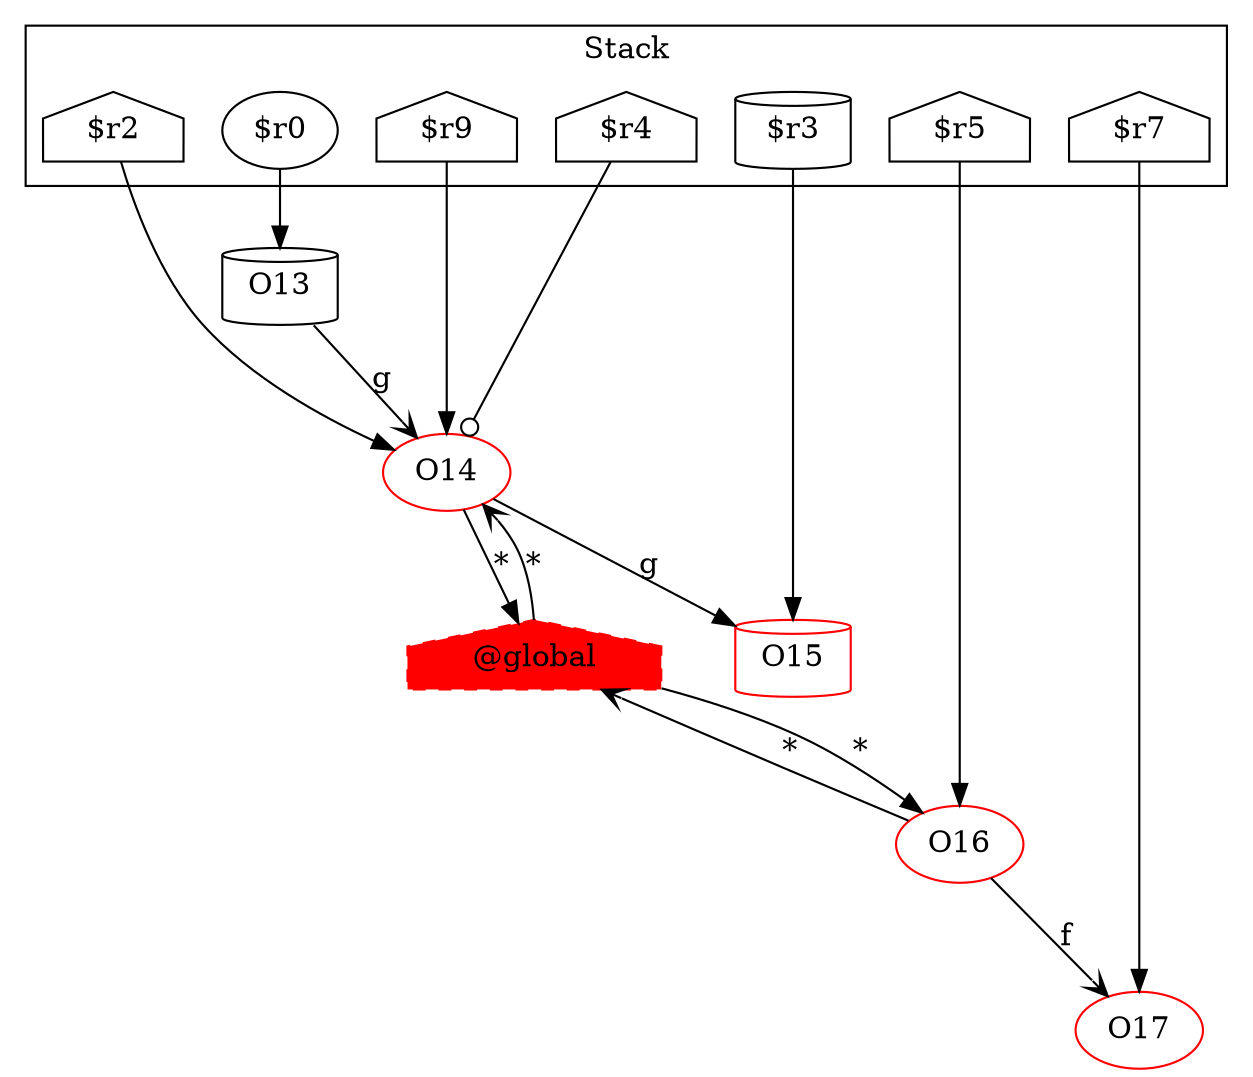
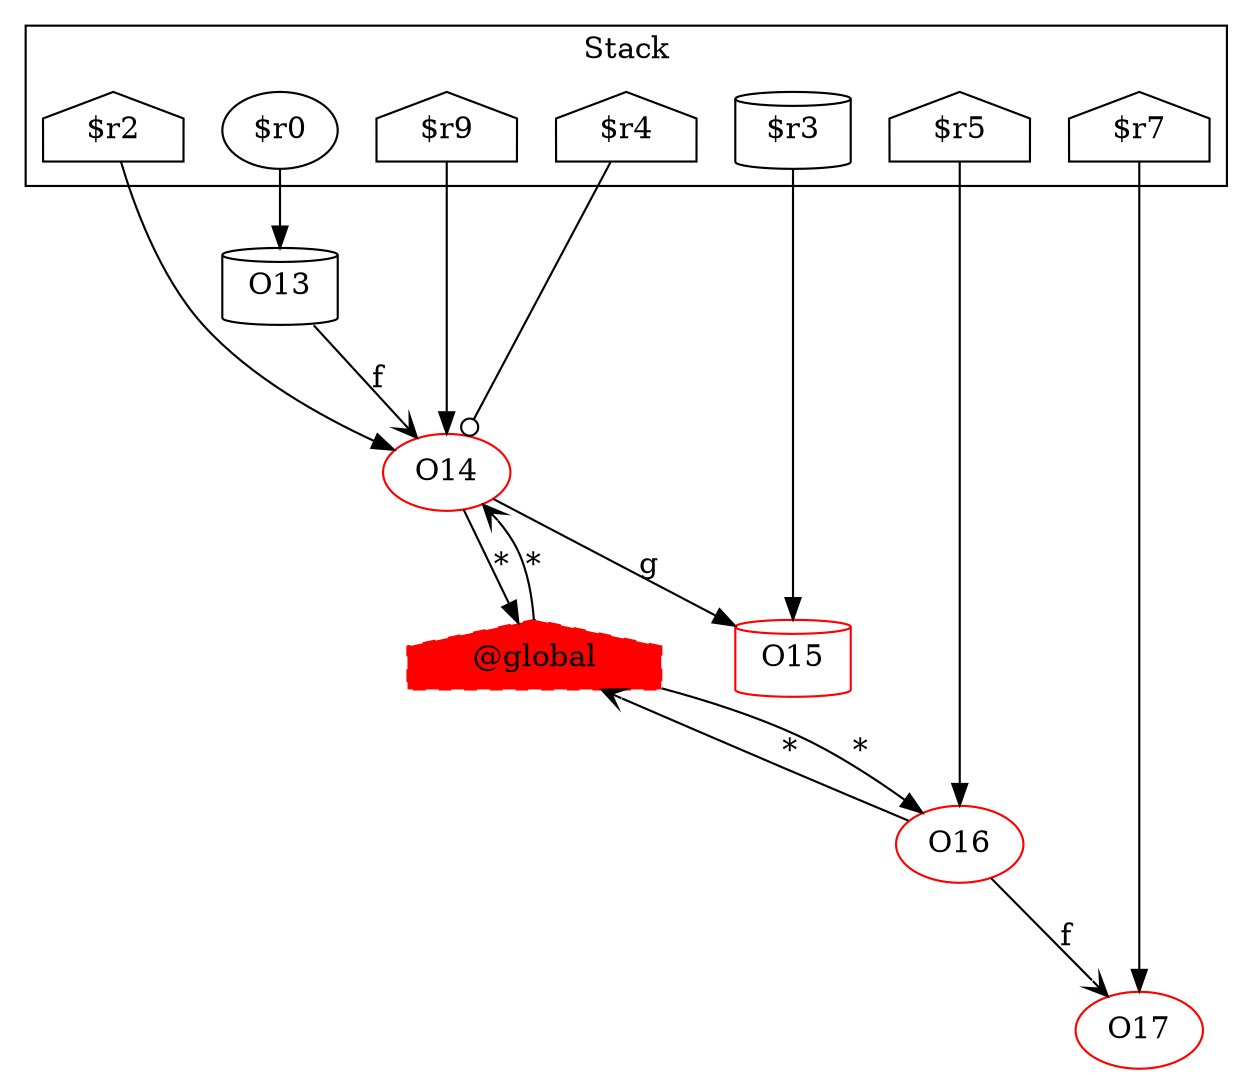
edge "O13" -> "O14": label "g" -> "f"
